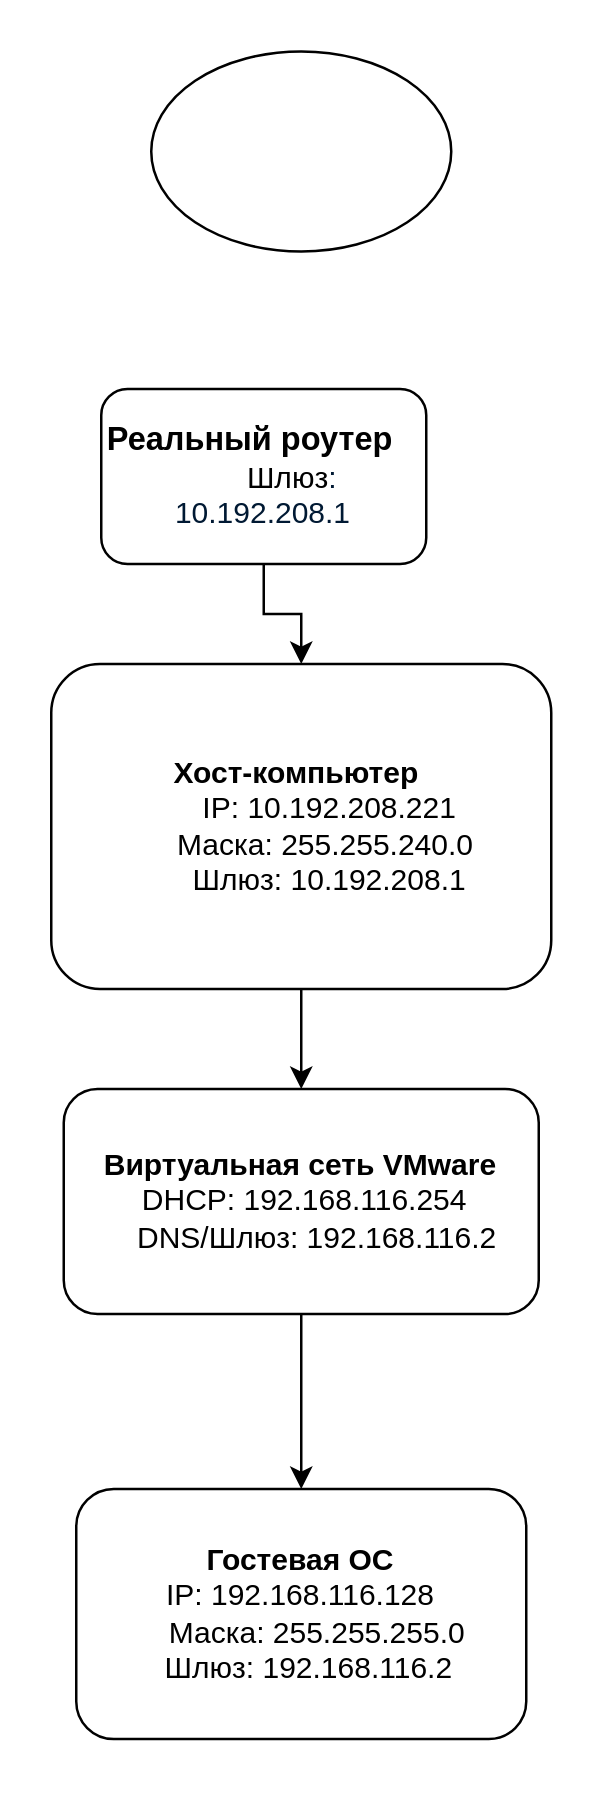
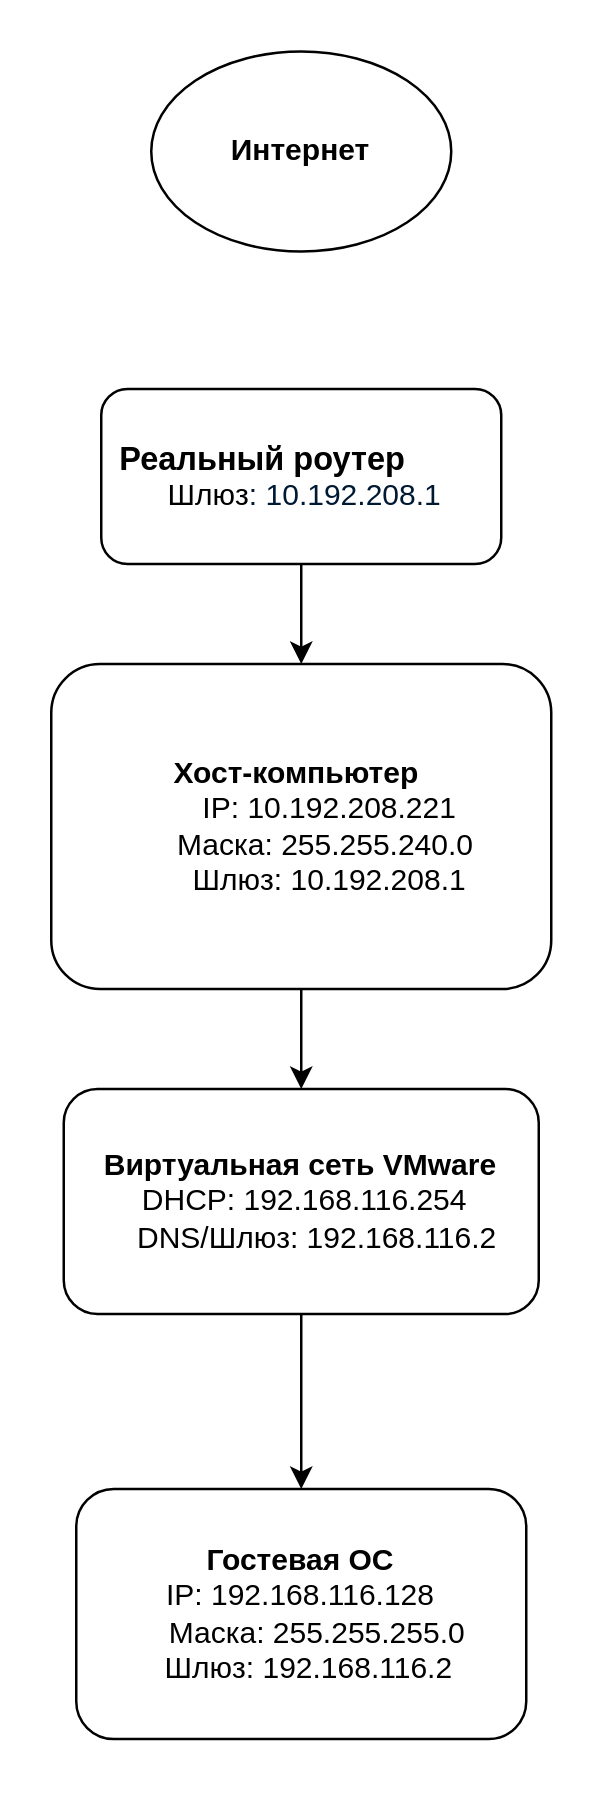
node "Интернет": added
node "Реальный роутер Шлюз: 10.192.208.1": size 325x175 -> 400x175
